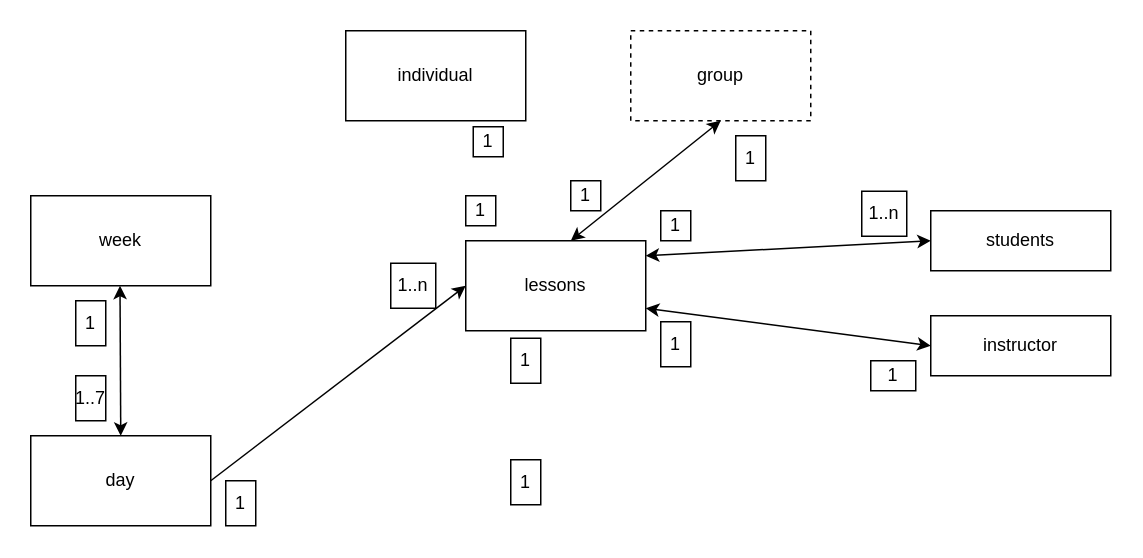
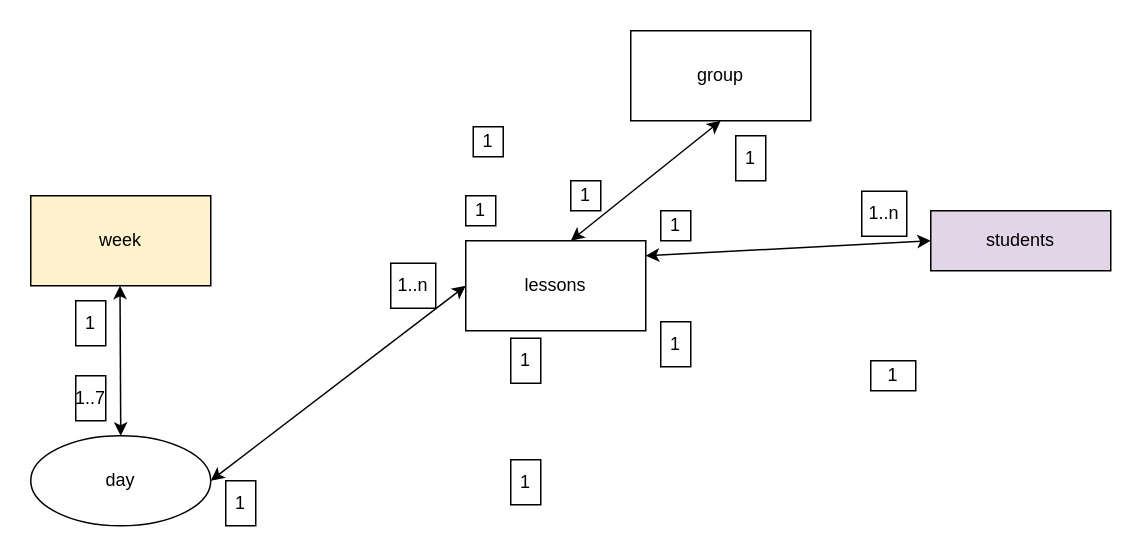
node "individual": removed
node "group": style dashed -> solid
node "week": fillcolor #ffffff -> #fff2cc
node "students": fillcolor #ffffff -> #e1d5e7
edge "lessons" -- "instructor": removed
node "instructor": removed
edge "day" -> "lessons": arrowhead none -> classic
node "day": shape rectangle -> ellipse
